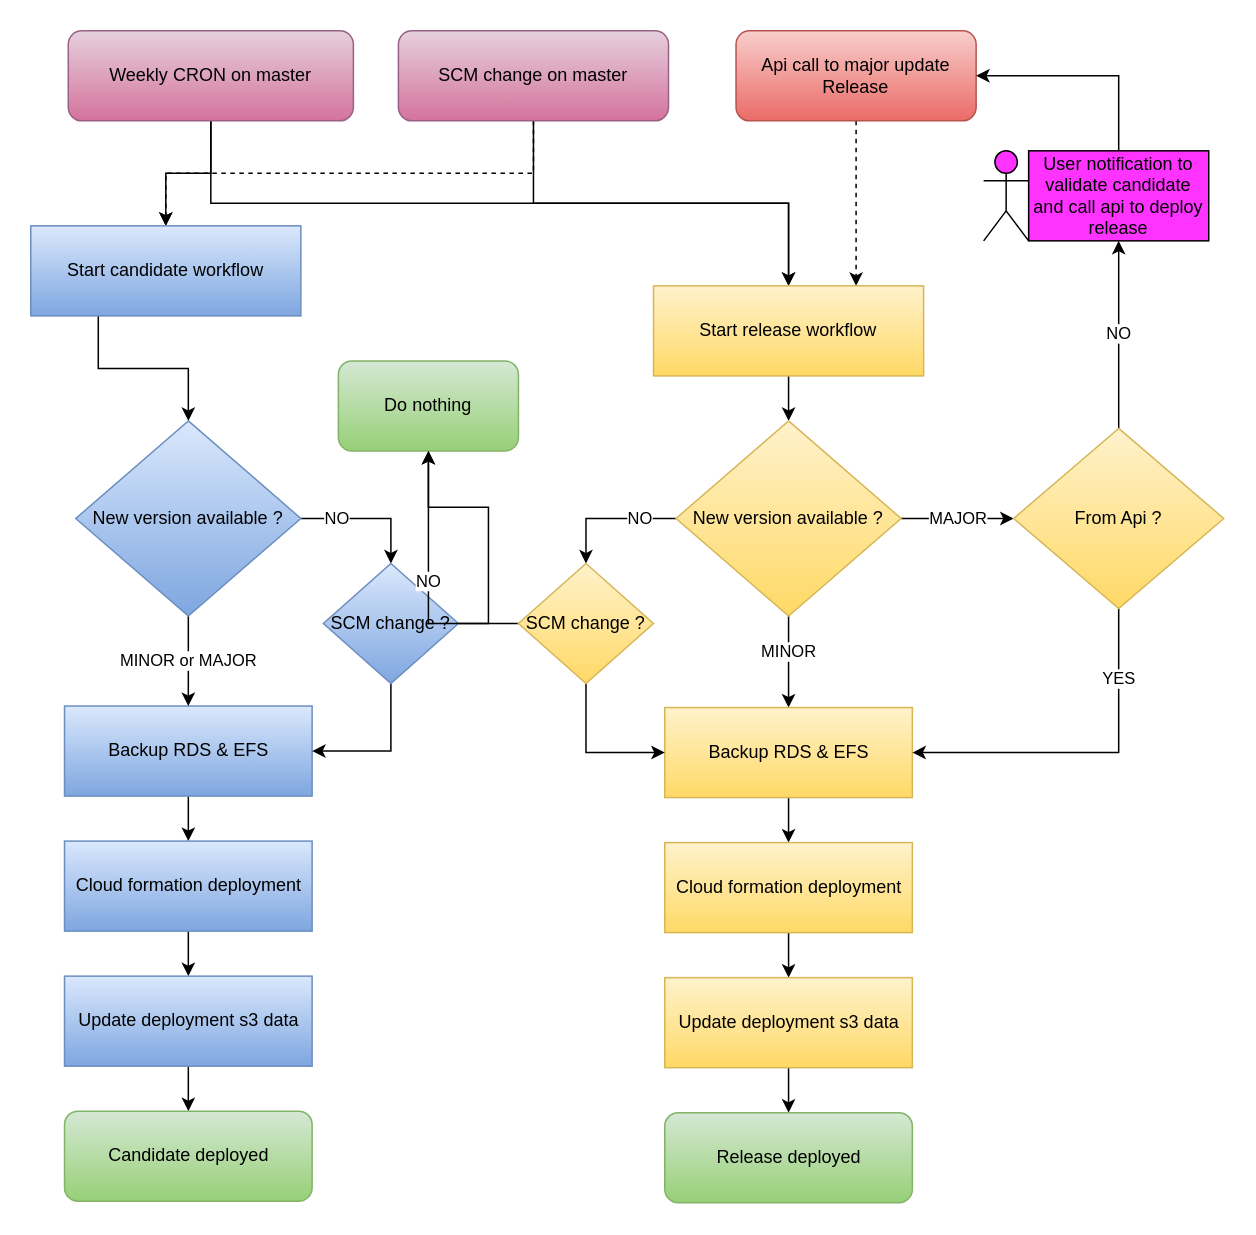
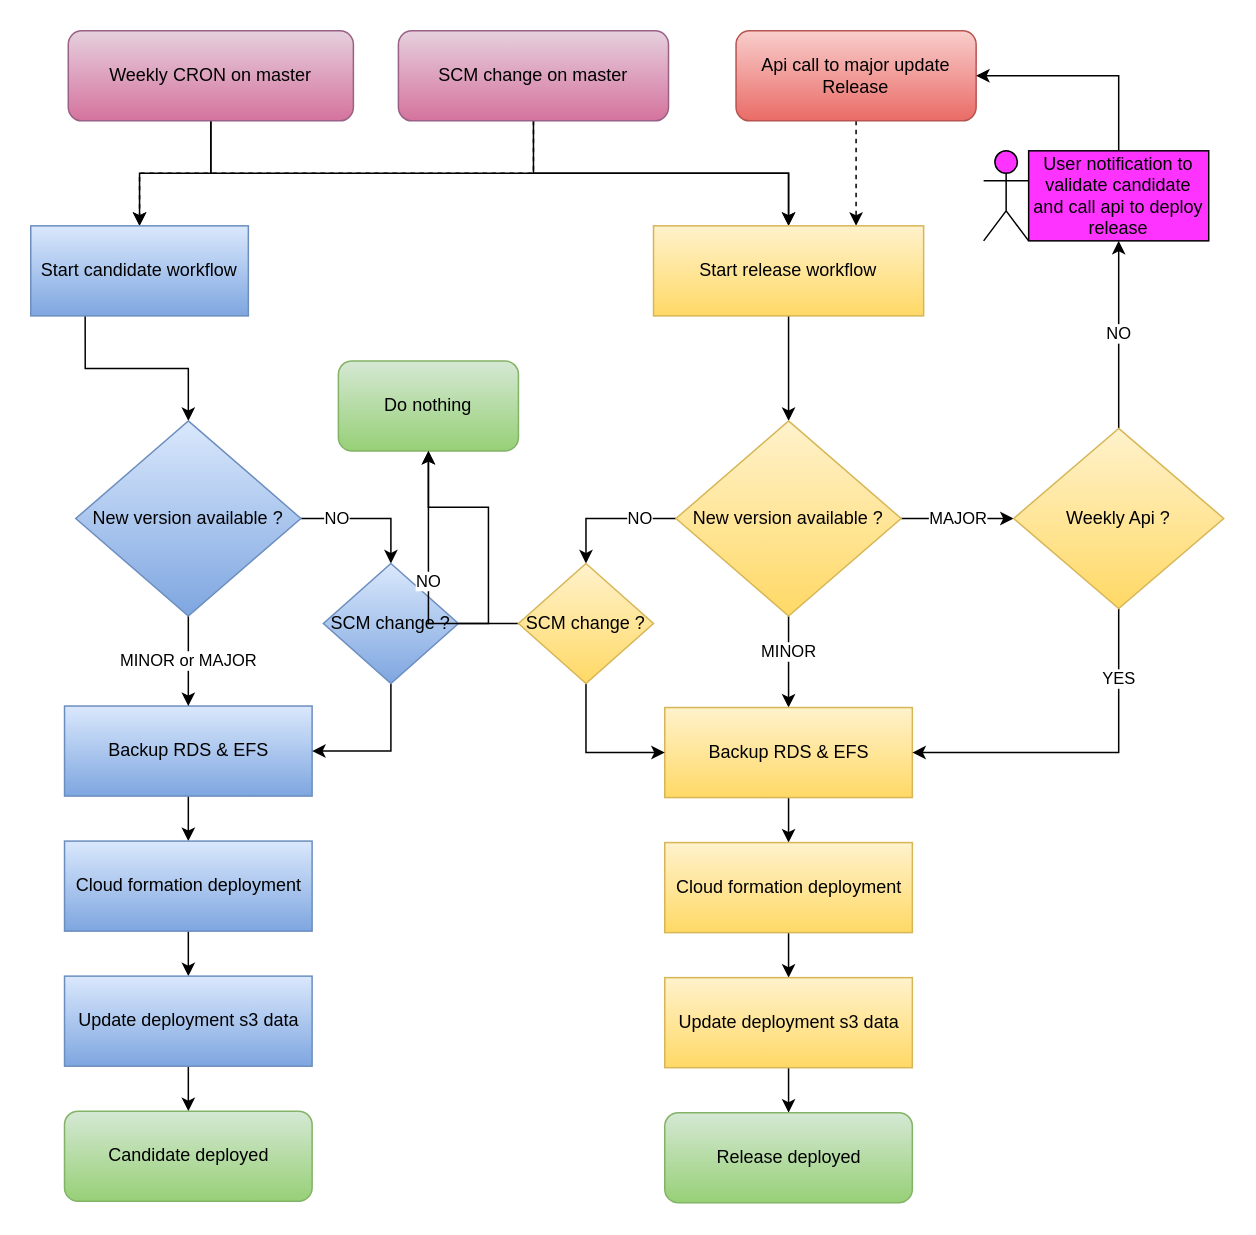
node "Start candidate workflow": size 270x90 -> 218x90
node "Start release workflow": moved (788, 331) -> (788, 271)
node "From Api ?": label "From Api ?" -> "Weekly Api ?"
